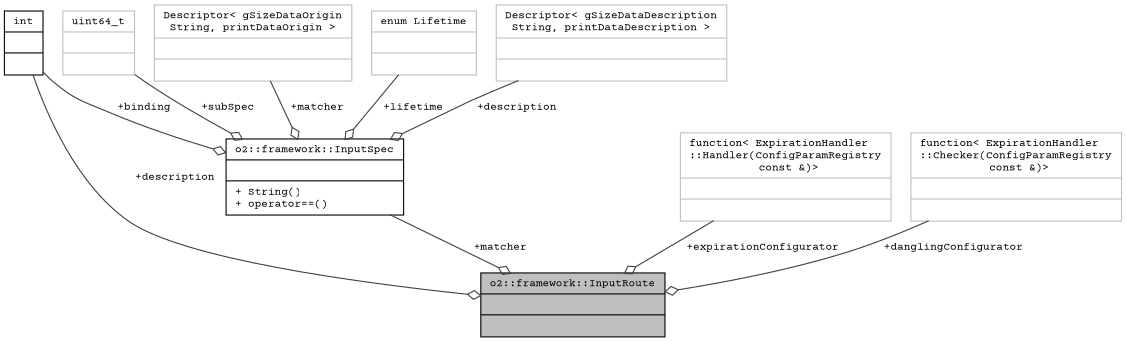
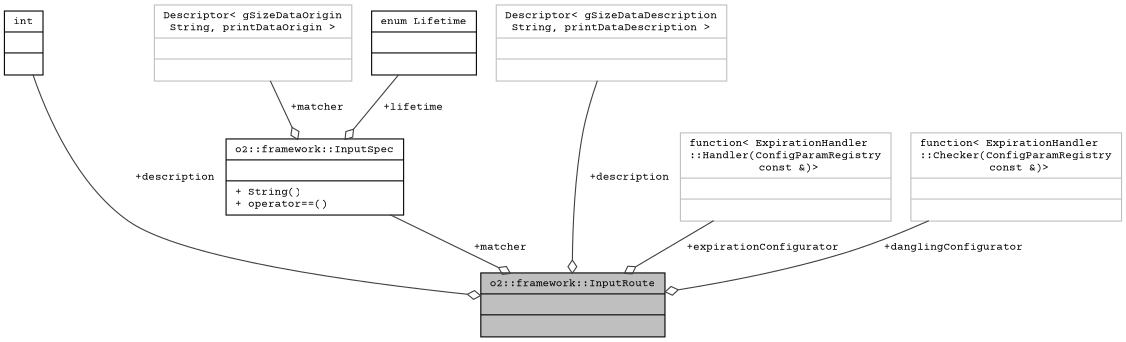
node "uint64_t": removed
node "enum Lifetime": color grey75 -> black
edge "Descriptor< gSizeDataDescription" -> "o2::framework::InputSpec": now "Descriptor< gSizeDataDescription" -> "o2::framework::InputRoute"
edge "int" -> "o2::framework::InputSpec": removed, label "+binding"
